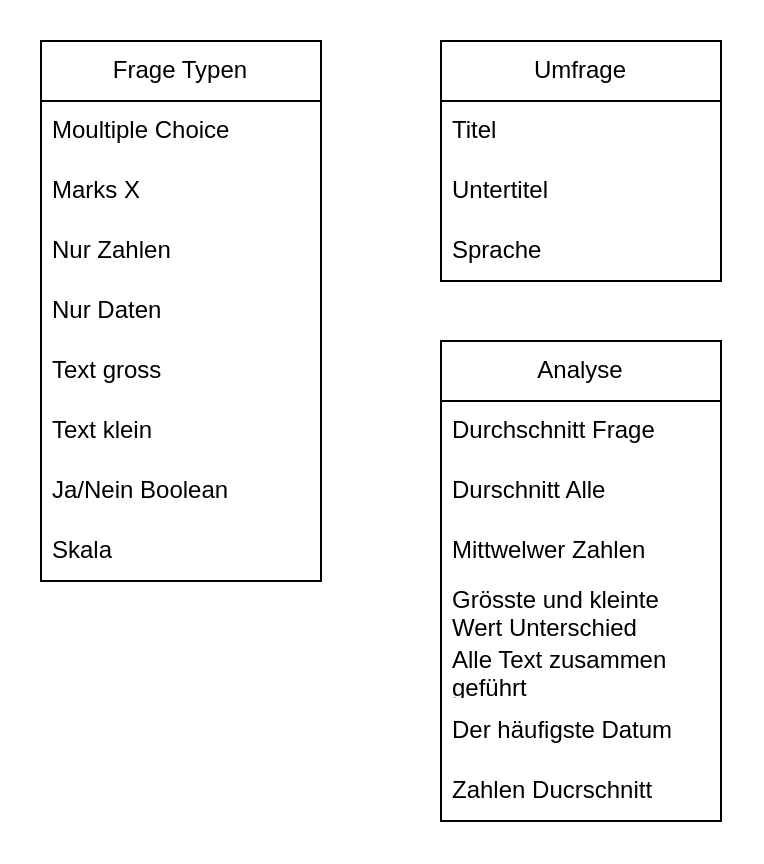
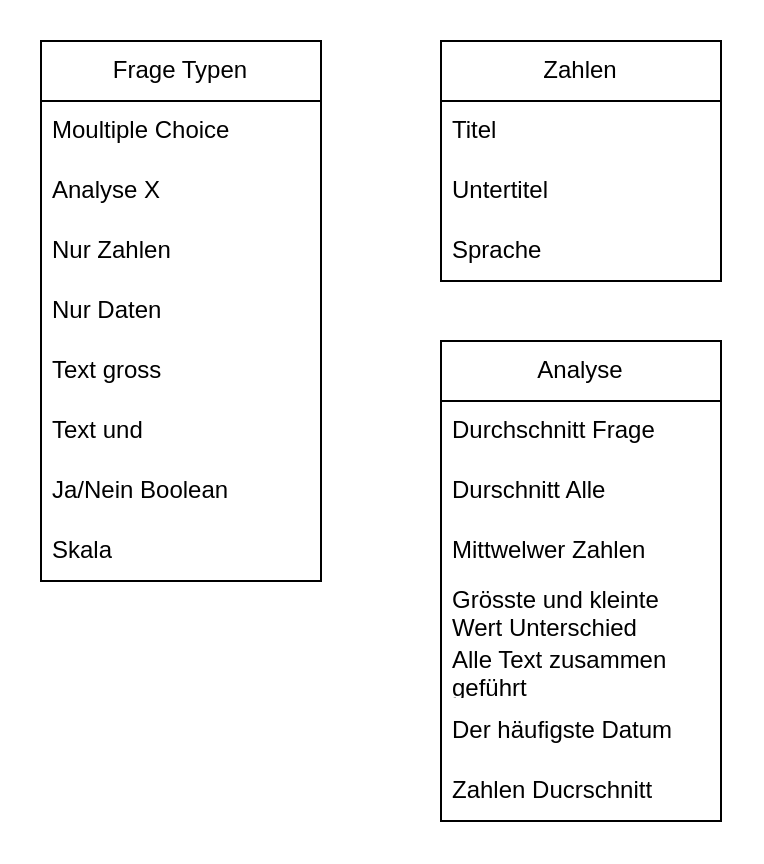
node "Umfrage": label "Umfrage" -> "Zahlen"
node "Marks X": label "Marks X" -> "Analyse X"
node "Text klein": label "Text klein" -> "Text und"
